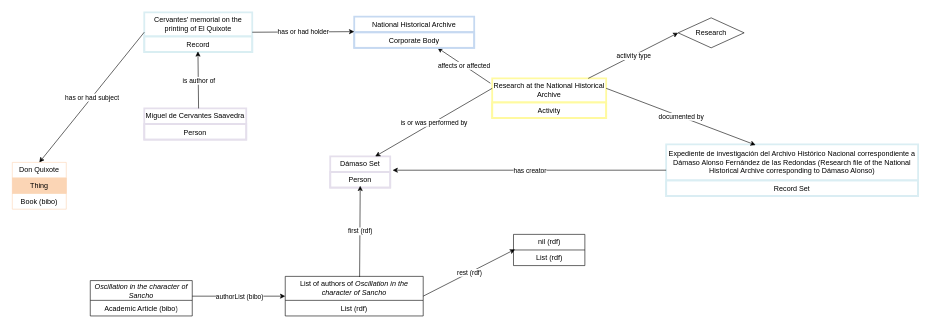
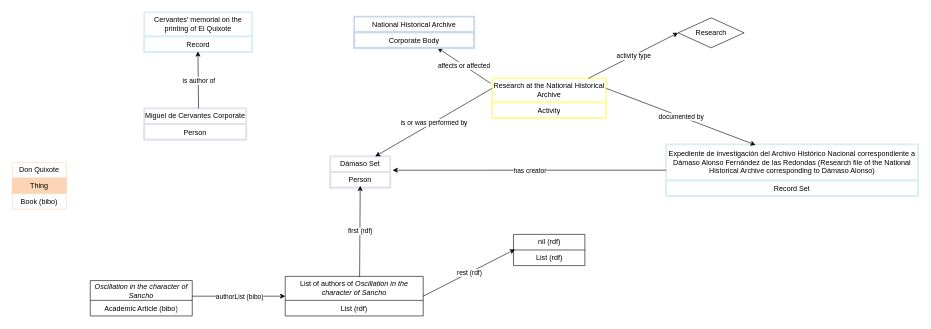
edge "Cervantes' memorial on the printing of El Quixote" -> "Corporate Body": removed, label "has or had holder"
edge "Cervantes' memorial on the printing of El Quixote" -> "Don Quixote": removed, label "has or had subject"
node "Miguel de Cervantes Saavedra": label "Miguel de Cervantes Saavedra" -> "Miguel de Cervantes Corporate"
